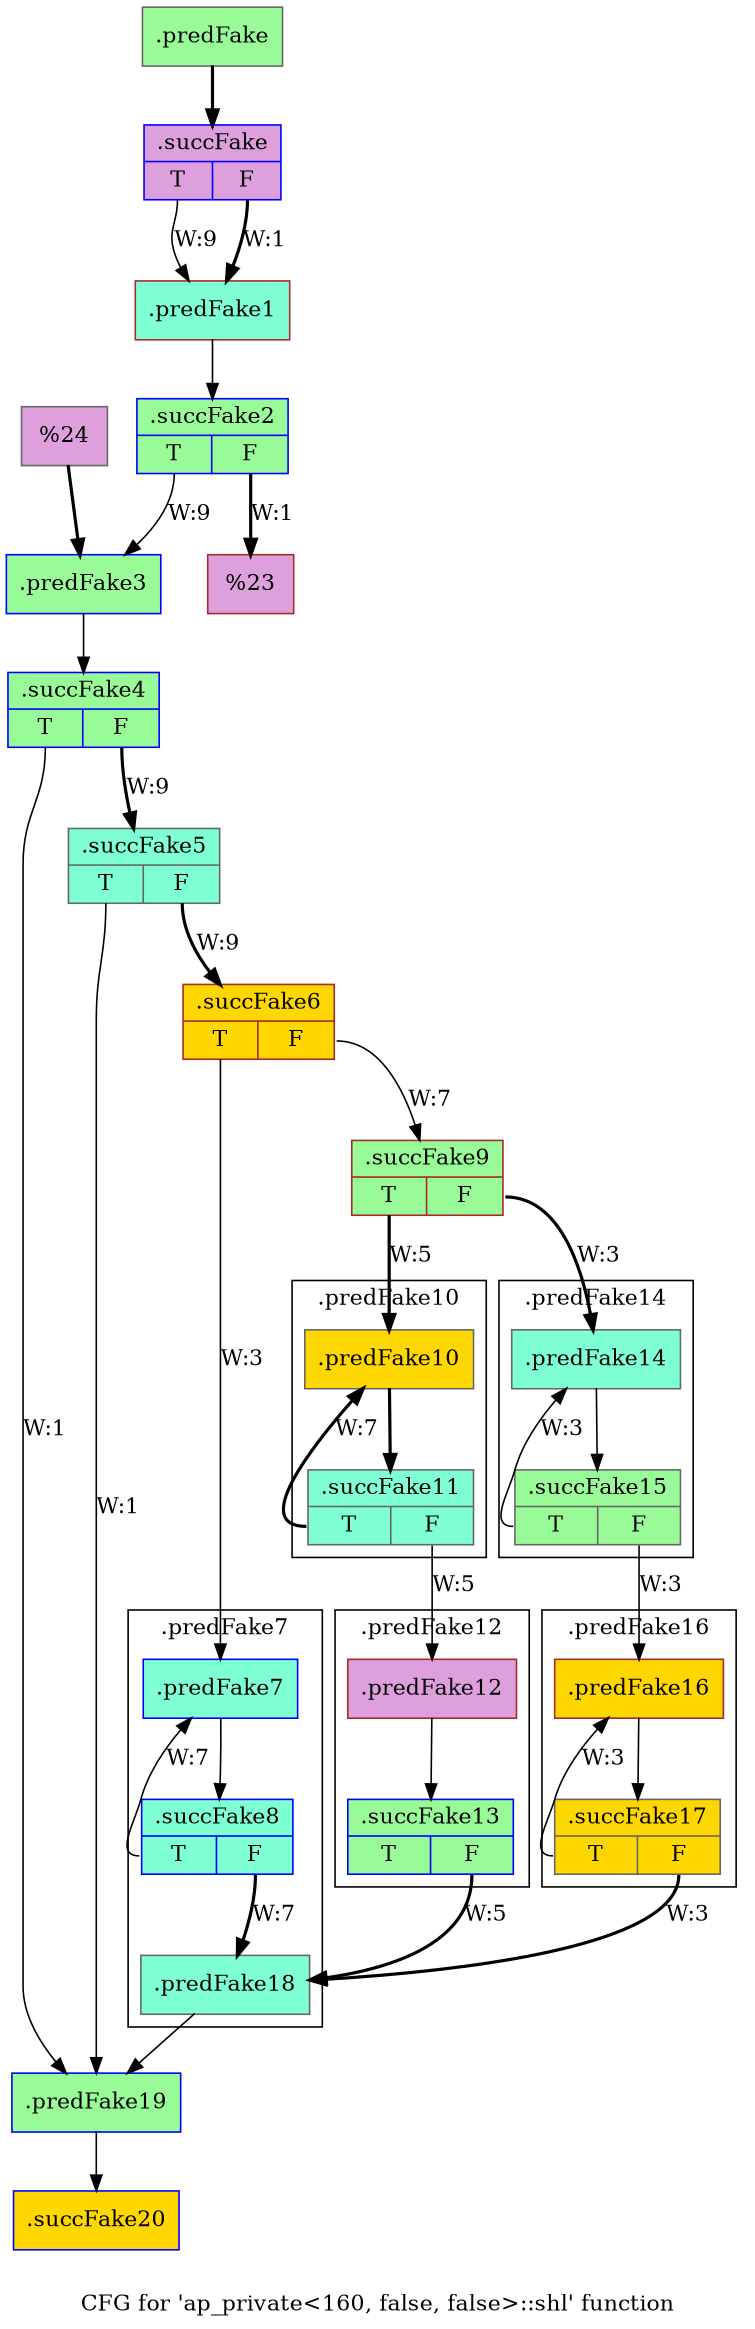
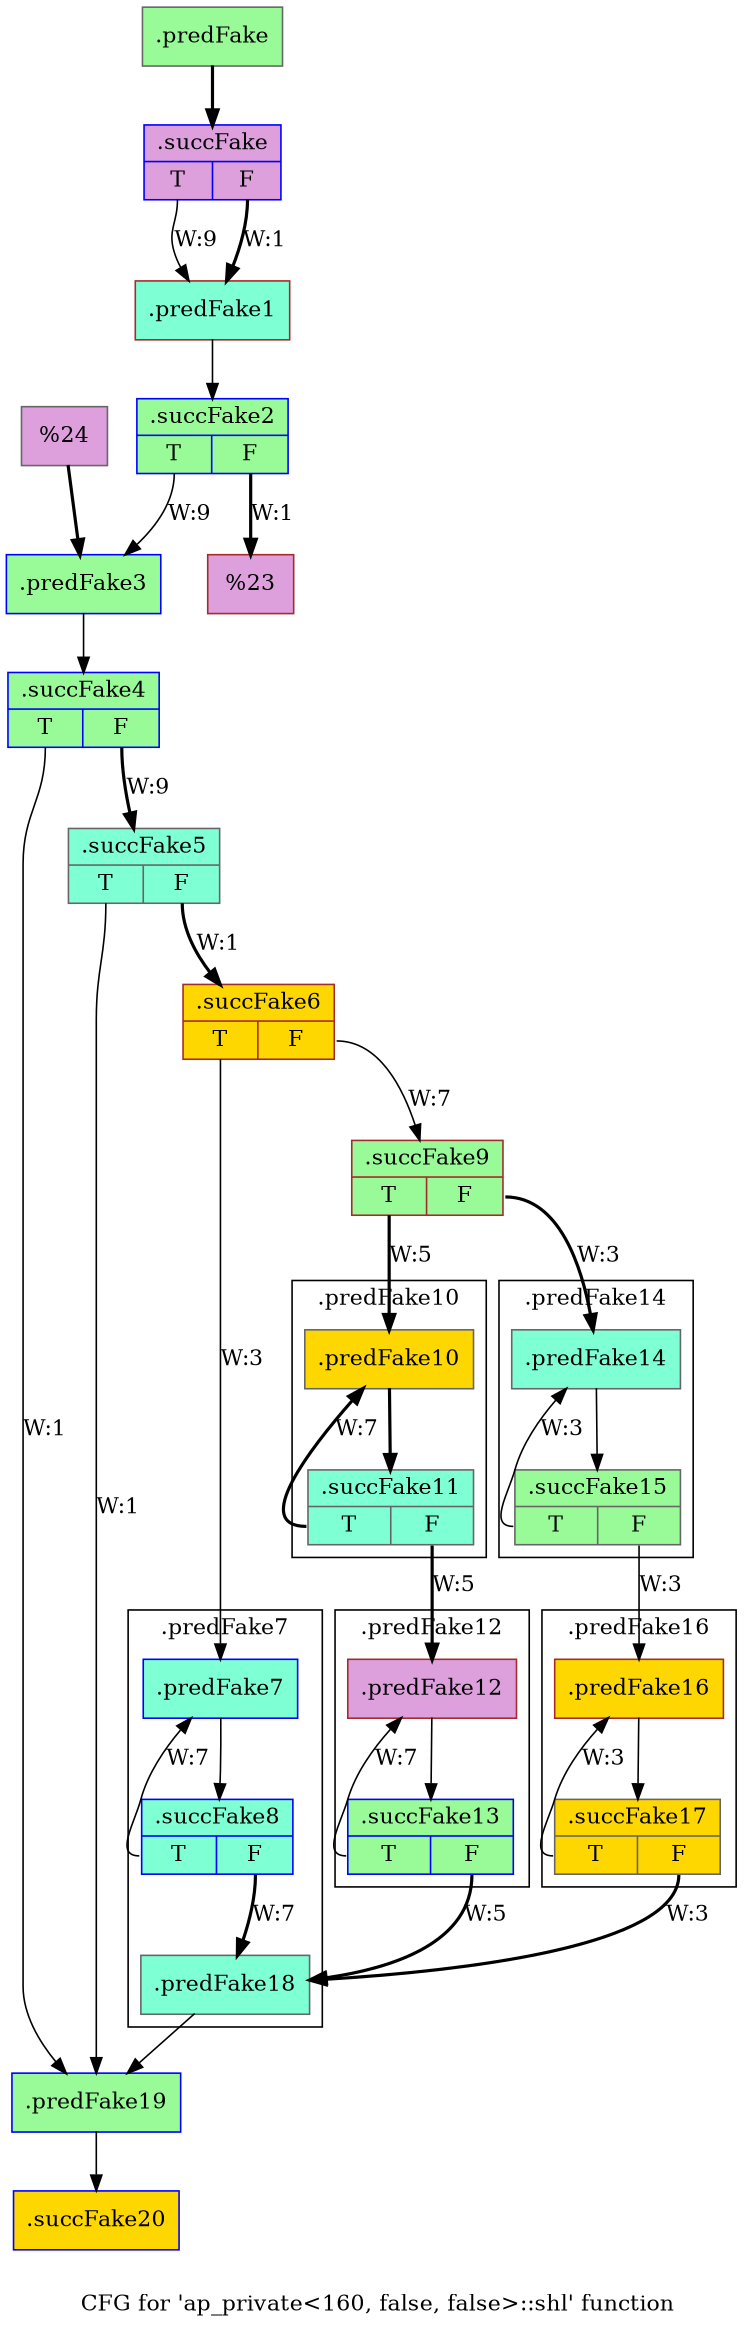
edge ".succFake5" -> ".succFake6": label "W:9" -> "W:1"
edge ".succFake11" -> ".predFake12": style solid -> bold
edge ".succFake13" -> ".predFake12": added, label "W:7"
